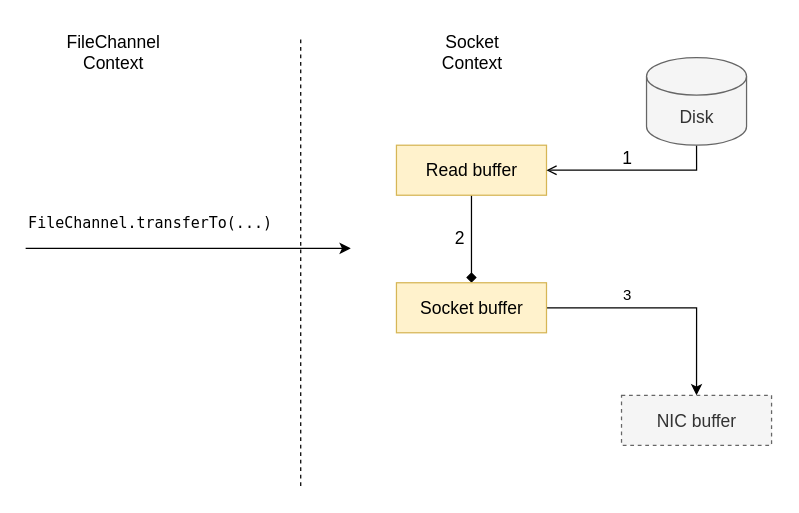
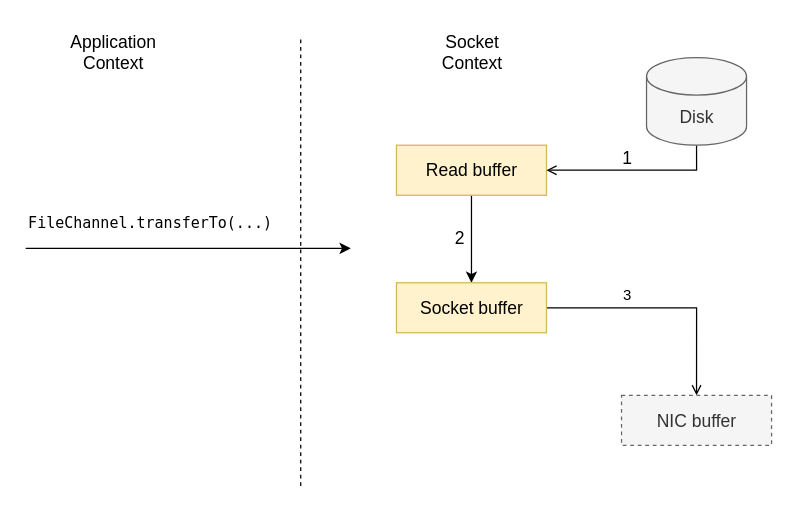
node "FileChannel Context": label "FileChannel Context" -> "Application Context"
edge "Read buffer" -> "Socket buffer": arrowhead diamond -> classic
edge "Socket buffer" -> "NIC buffer": arrowhead classic -> open
